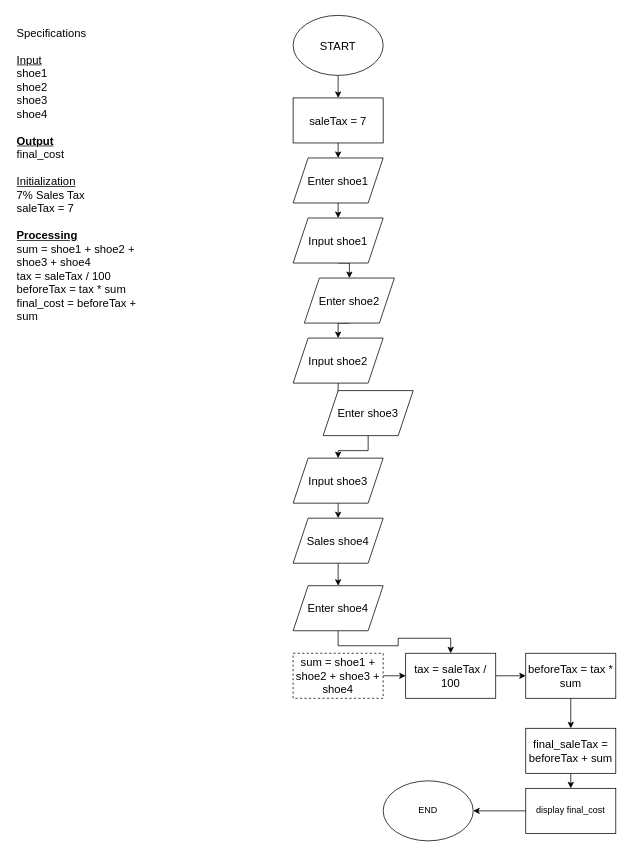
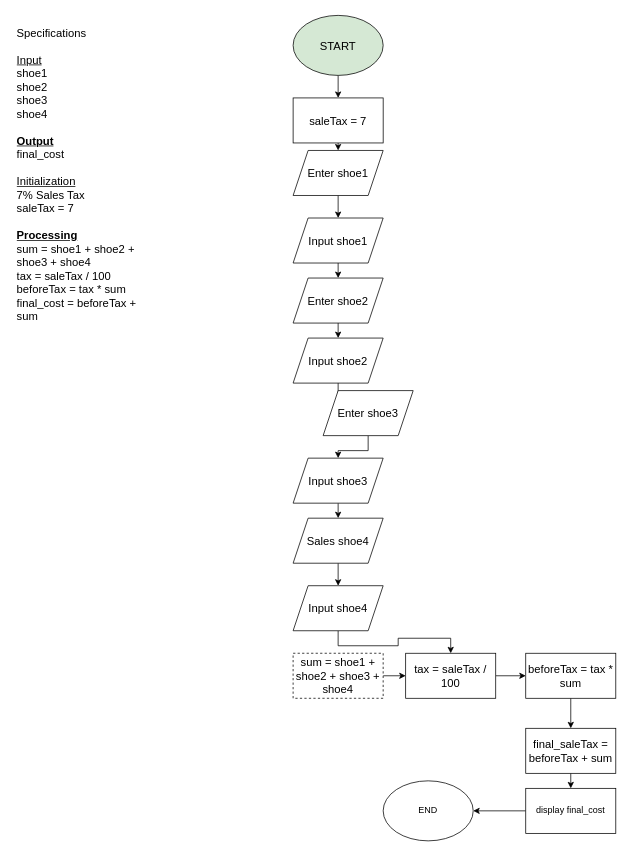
node "START": fillcolor #ffffff -> #d5e8d4
node "Enter shoe1": moved (338, 180) -> (338, 173)
node "Enter shoe2": moved (349, 300) -> (338, 300)
node "Enter shoe4": label "Enter shoe4" -> "Input shoe4"
